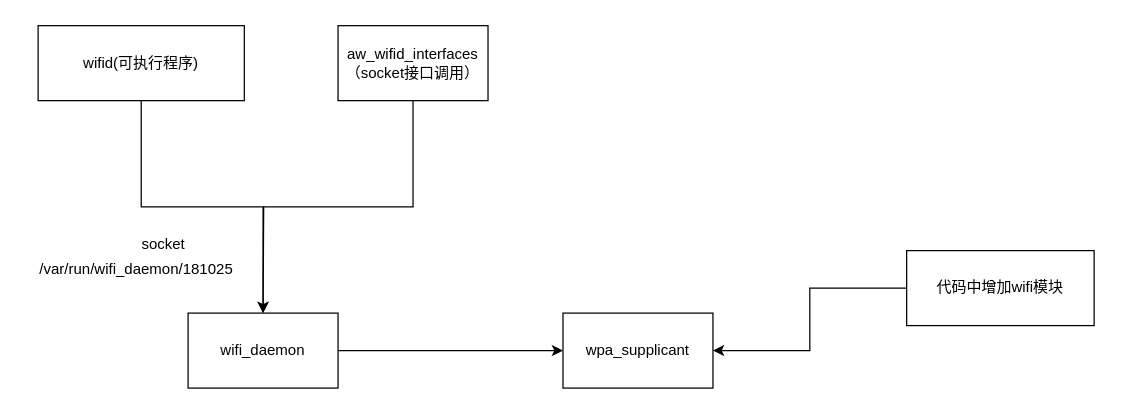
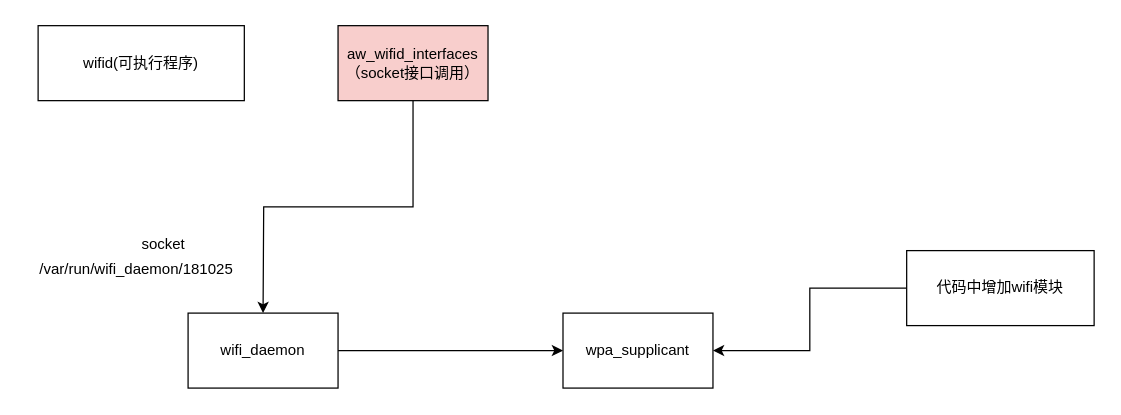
node "aw_wifid_interfaces（socket接口调用）": fillcolor #ffffff -> #f8cecc
edge "wifid(可执行程序)" -> "wifi_daemon": removed
